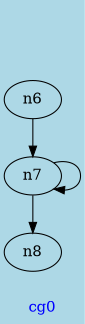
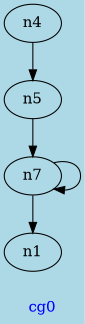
node "n4": added
node "n6": label "n6" -> "n5"
node "n8": label "n8" -> "n1"
